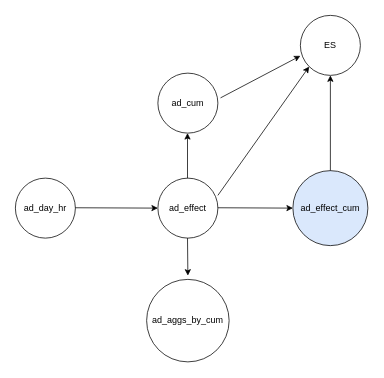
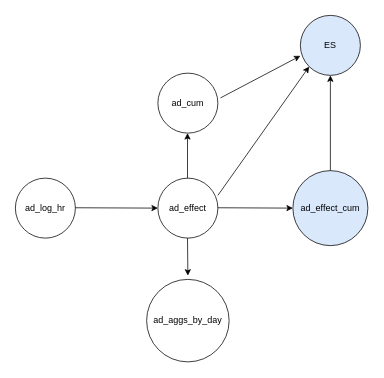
node "ES": fillcolor #ffffff -> #dae8fc
node "ad_day_hr": label "ad_day_hr" -> "ad_log_hr"
node "ad_aggs_by_cum": label "ad_aggs_by_cum" -> "ad_aggs_by_day"
